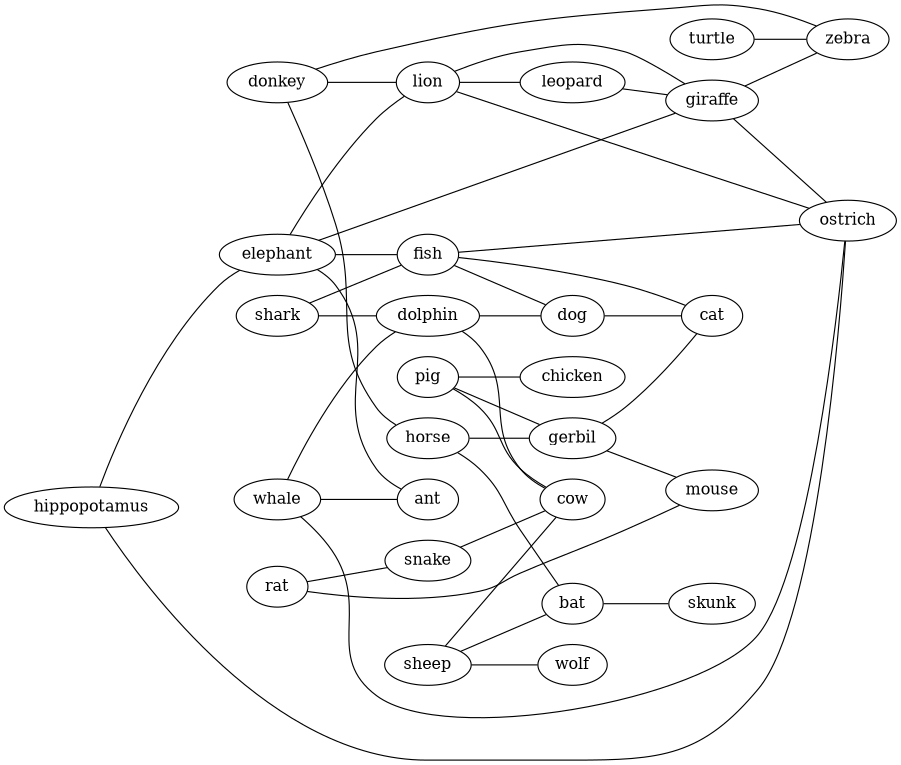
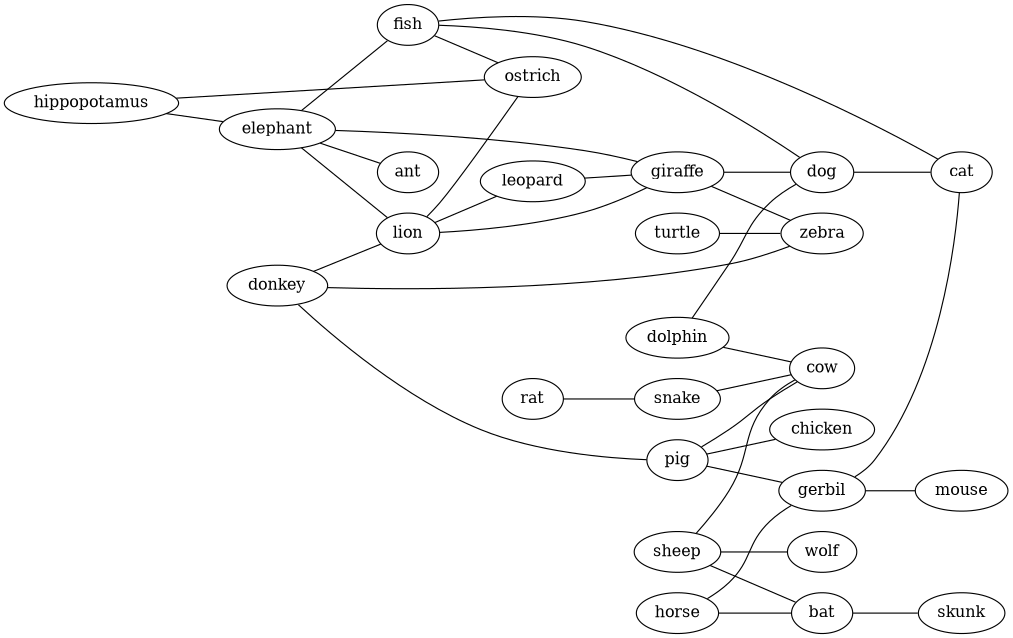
edge "giraffe" -- "ostrich": now "giraffe" -- "dog"
edge "donkey" -- "horse": now "donkey" -- "pig"
node "shark": removed
node "whale": removed
edge "mouse" -- "rat": removed
